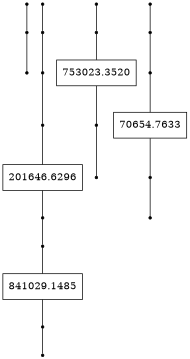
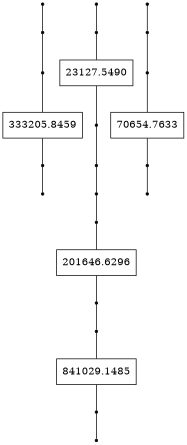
node "753023.3520": removed
node "23127.5490": added
node "333205.8459": added
